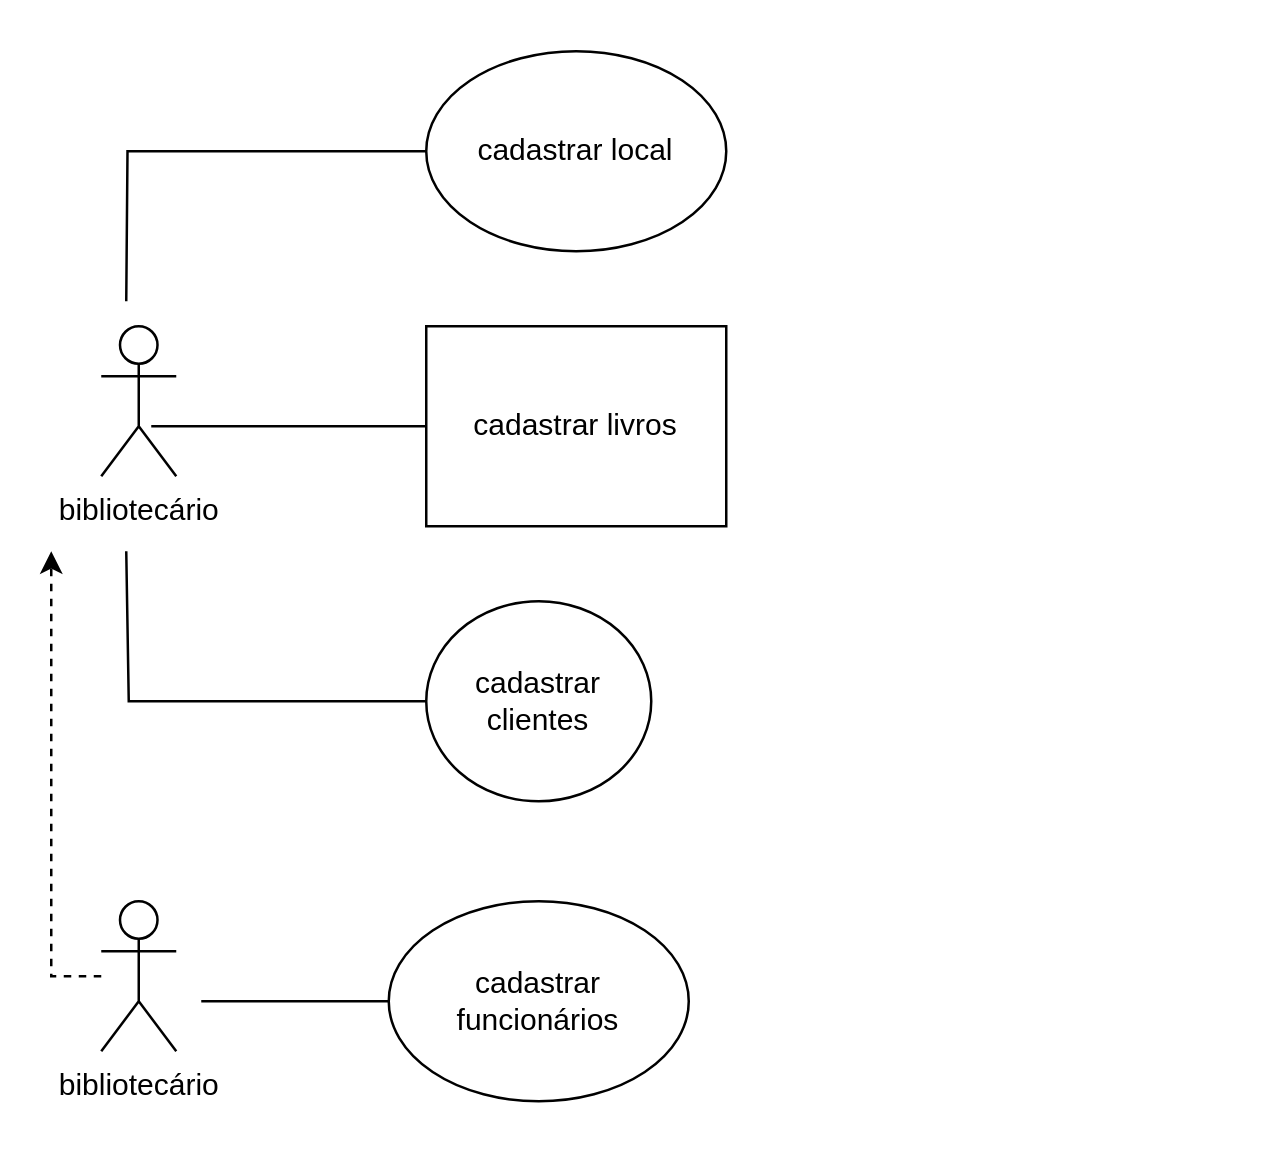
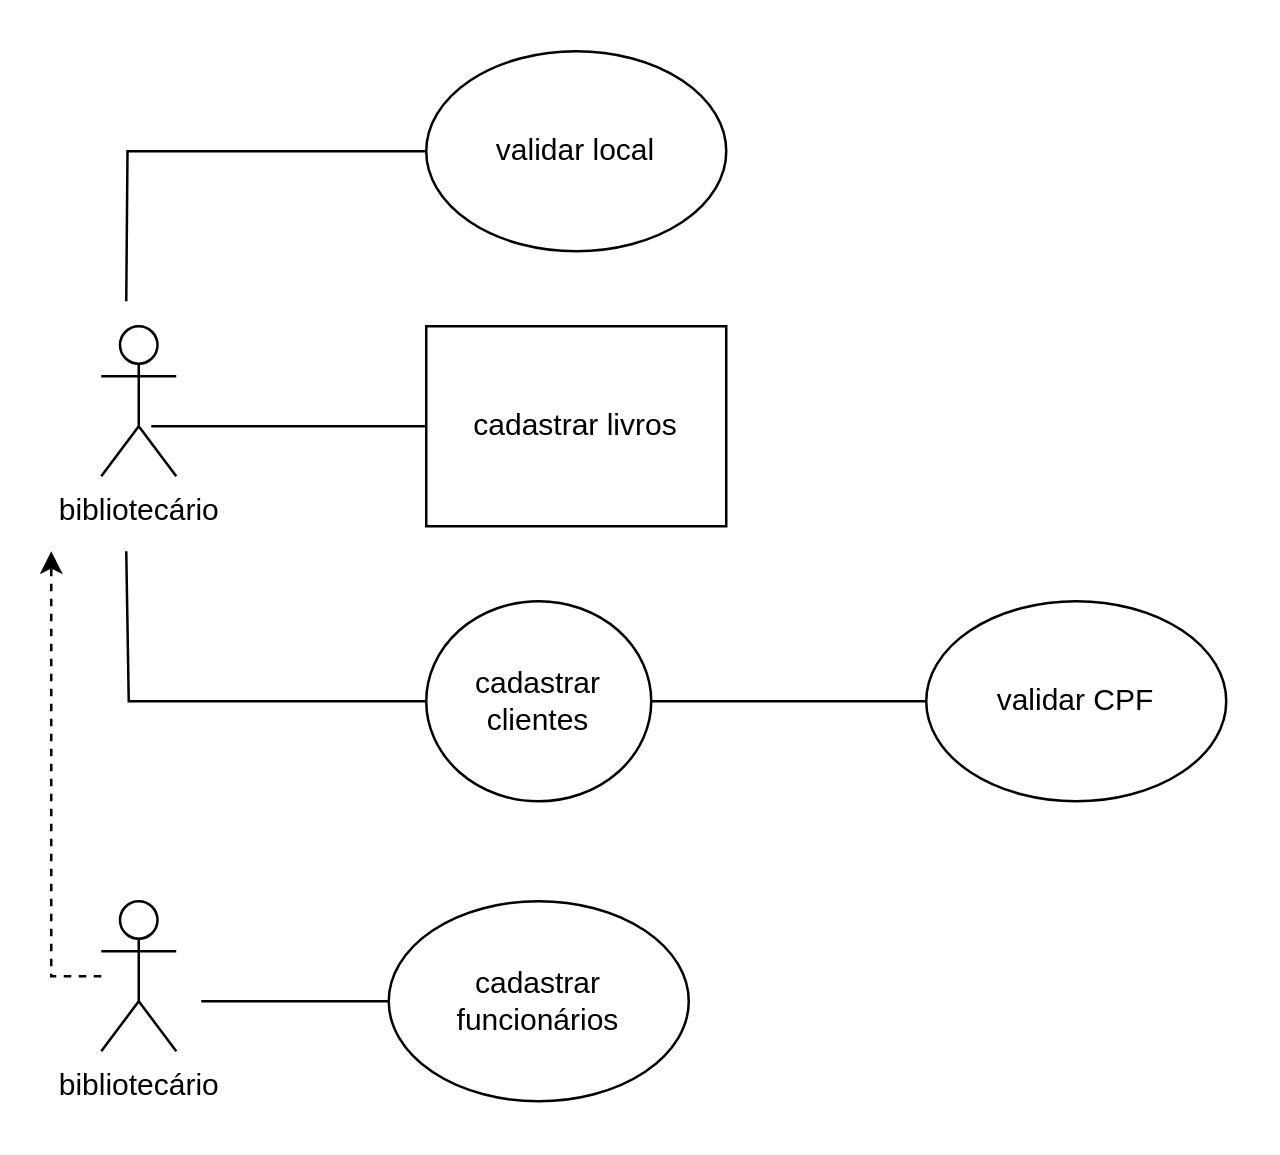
node "cadastrar local": label "cadastrar local" -> "validar local"
edge "cadastrar clientes" -- "validar CPF": added
node "validar CPF": added
